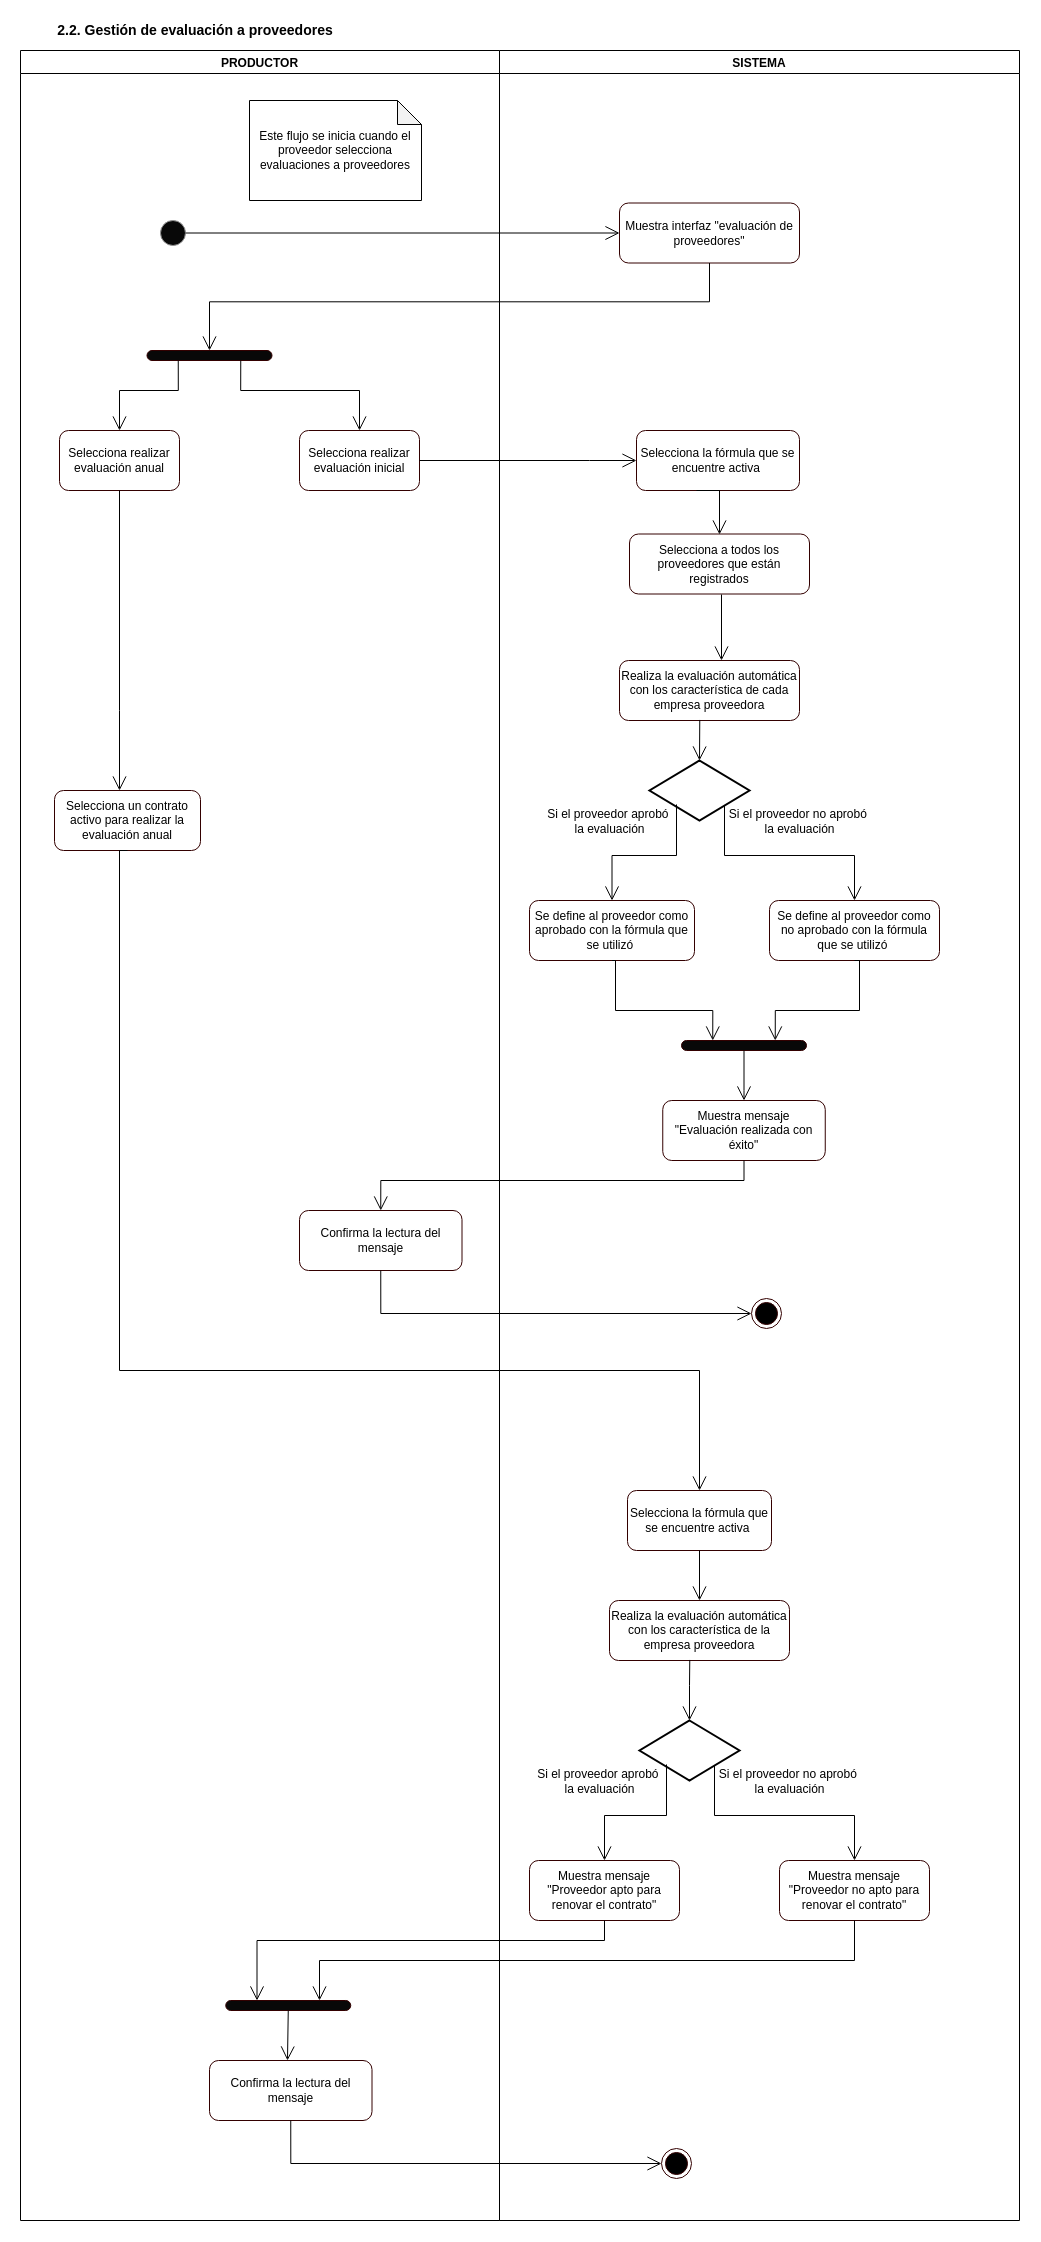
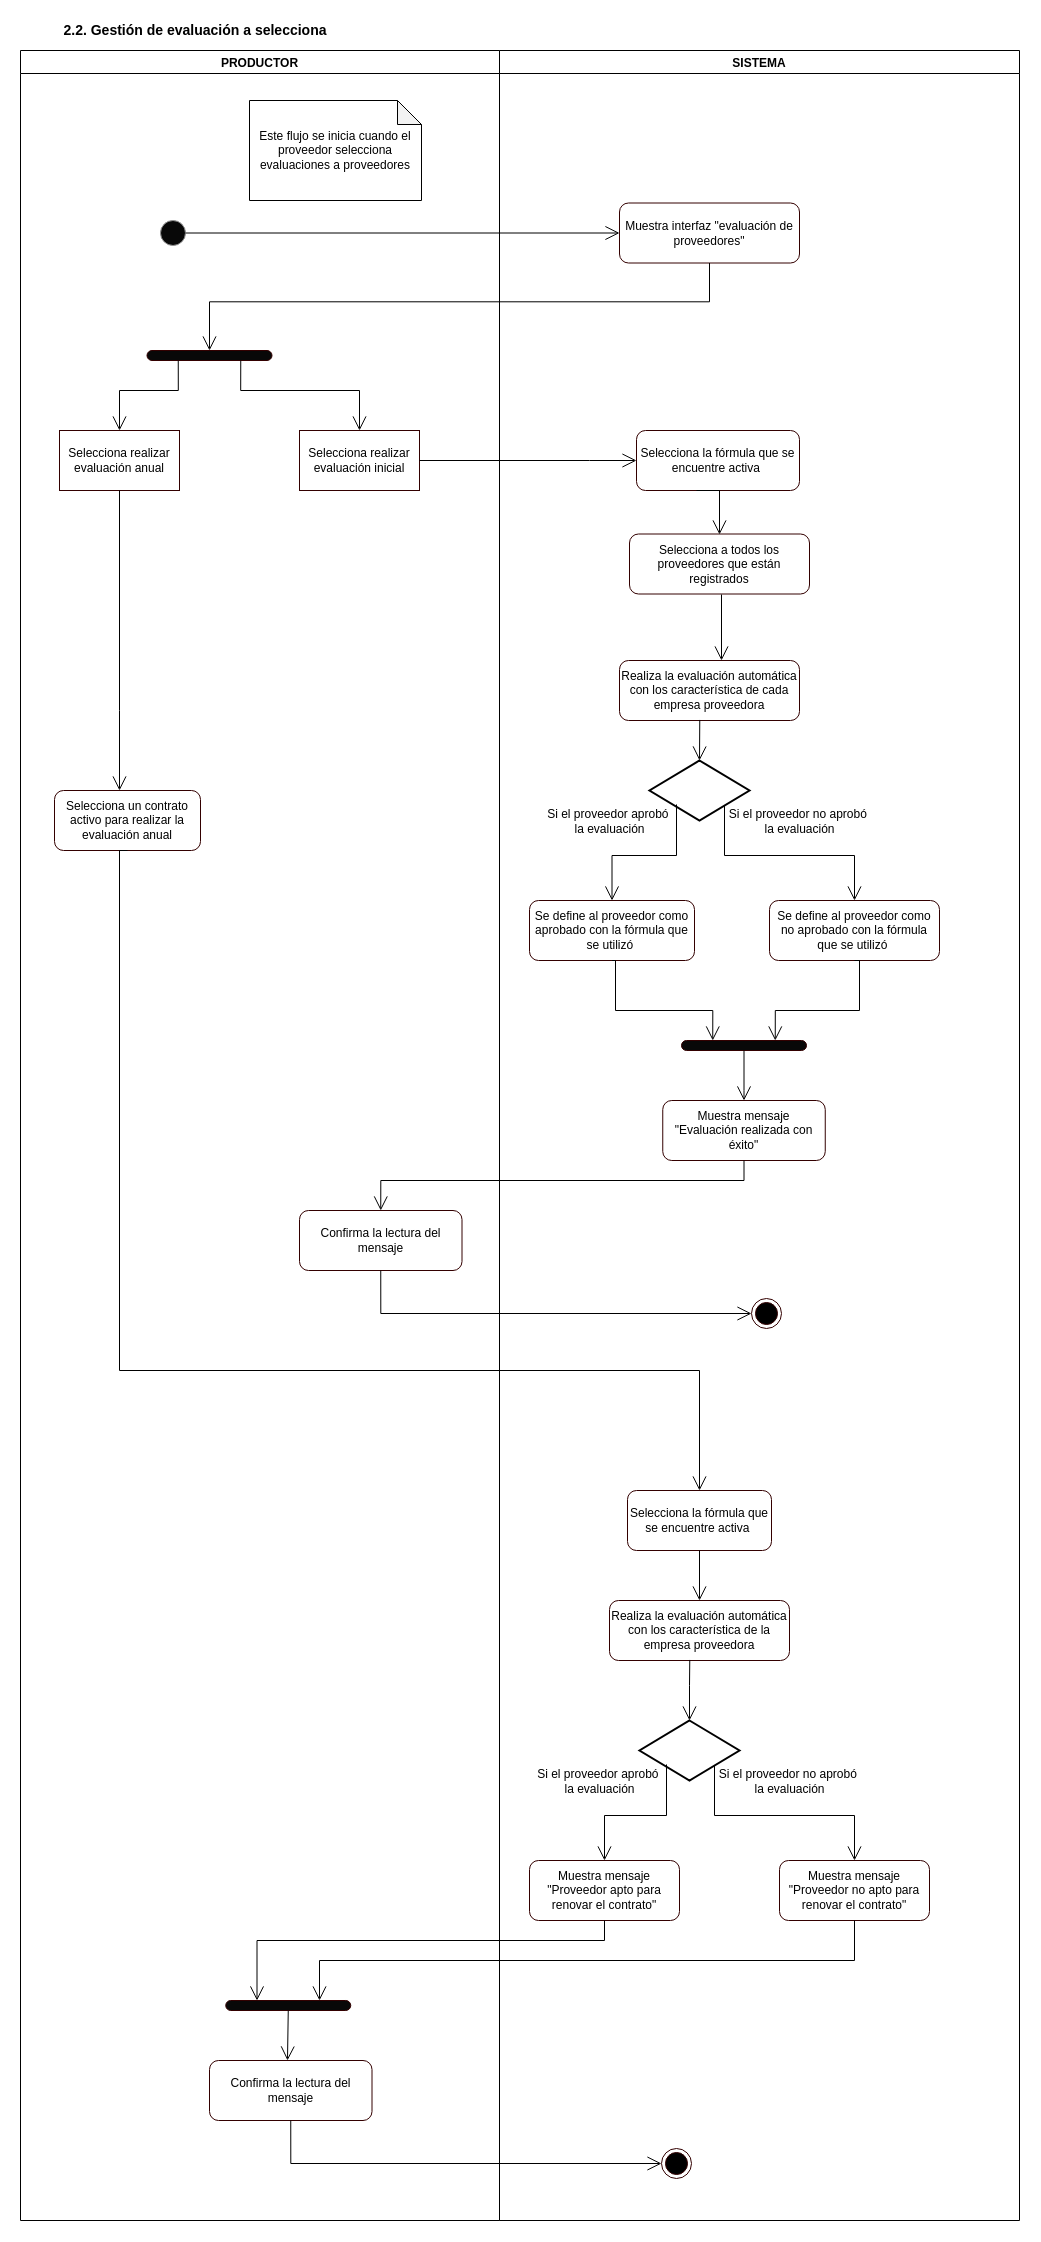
node "2.2. Gestión de evaluación a proveedores": label "2.2. Gestión de evaluación a proveedores" -> "2.2. Gestión de evaluación a selecciona"
node "Selecciona realizar evaluación anual": shape rounded rectangle -> rectangle
node "Selecciona realizar evaluación inicial": shape rounded rectangle -> rectangle
